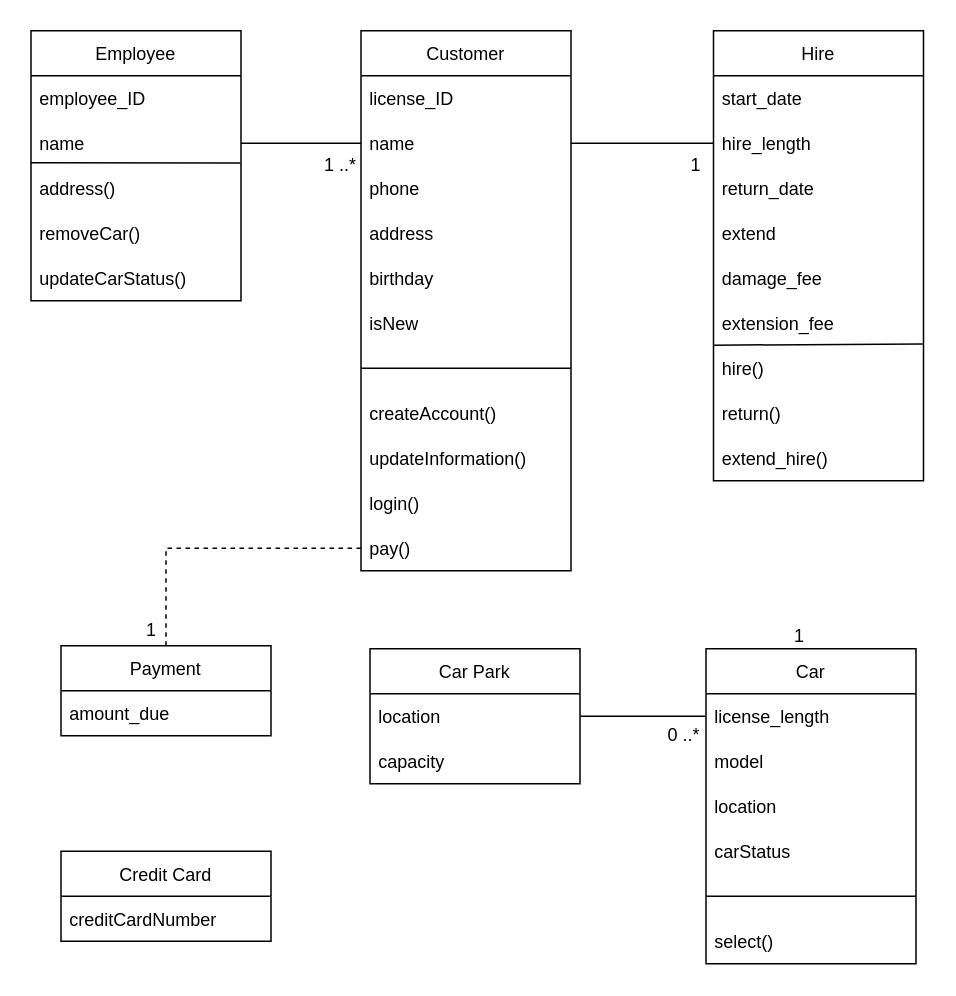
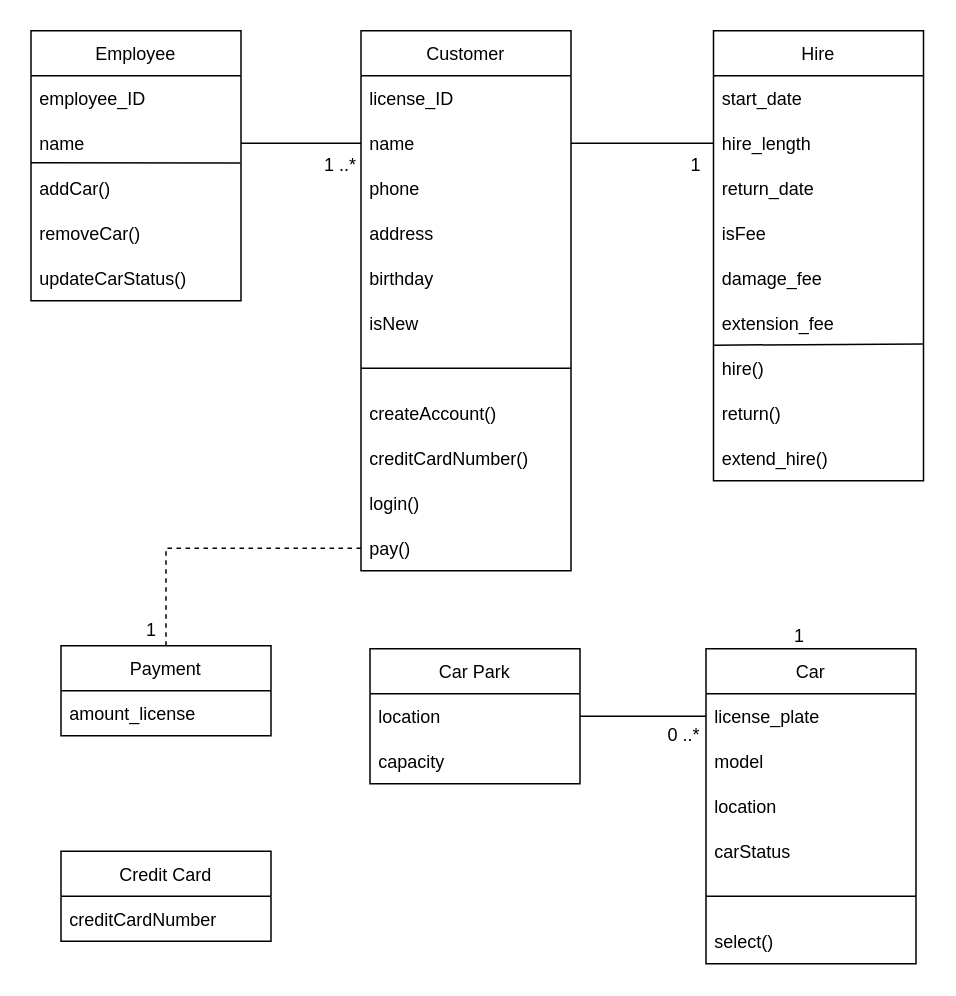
node "address()": label "address()" -> "addCar()"
node "extend": label "extend" -> "isFee"
node "updateInformation()": label "updateInformation()" -> "creditCardNumber()"
node "amount_due": label "amount_due" -> "amount_license"
node "license_length": label "license_length" -> "license_plate"
